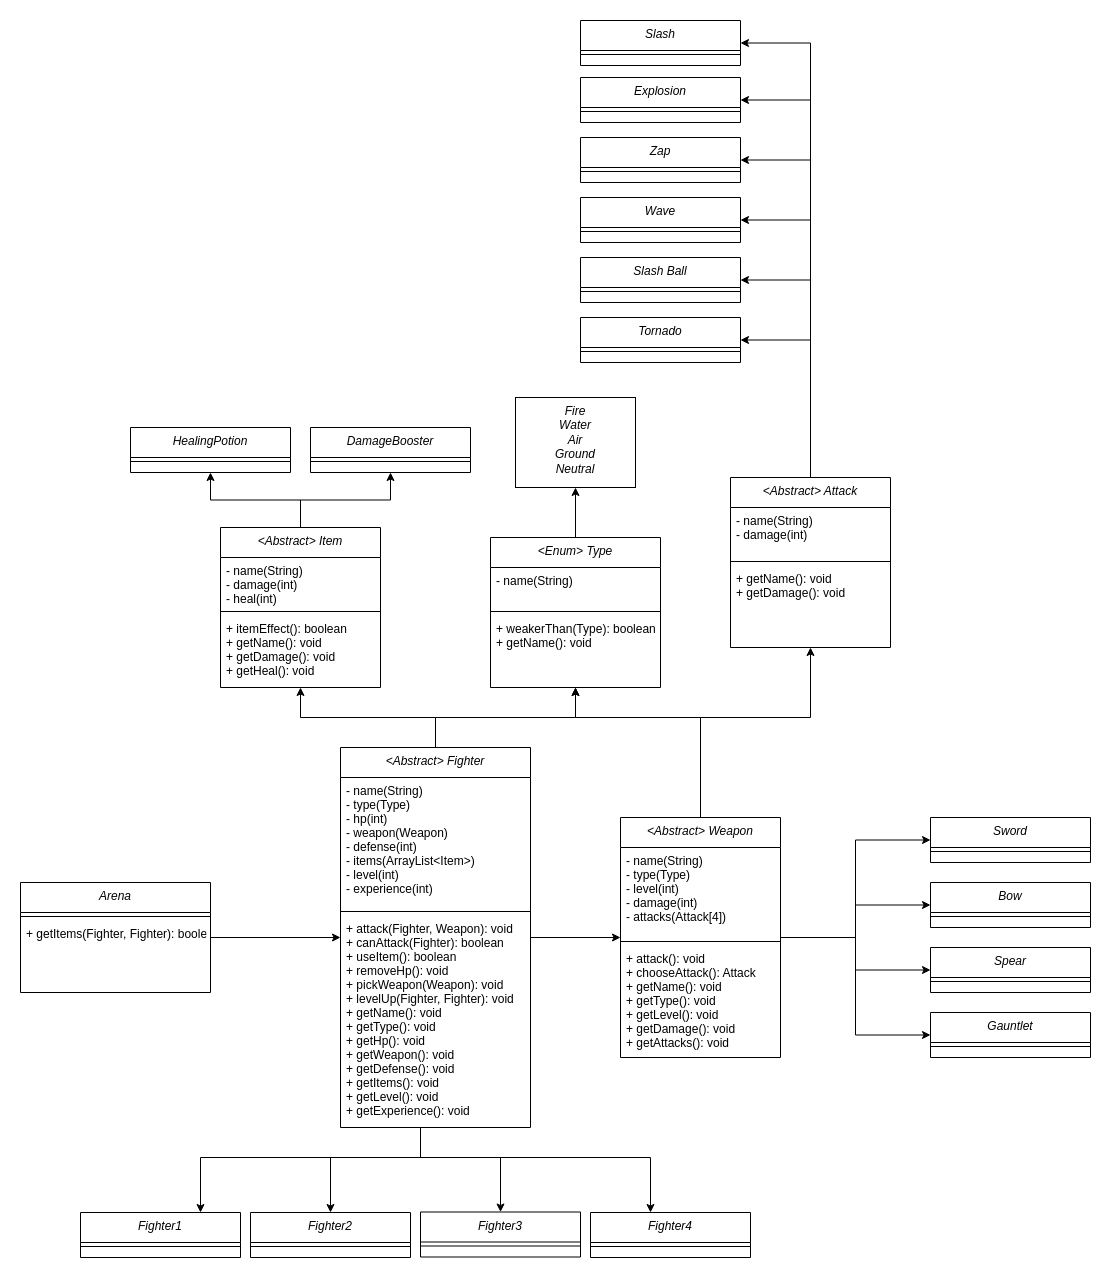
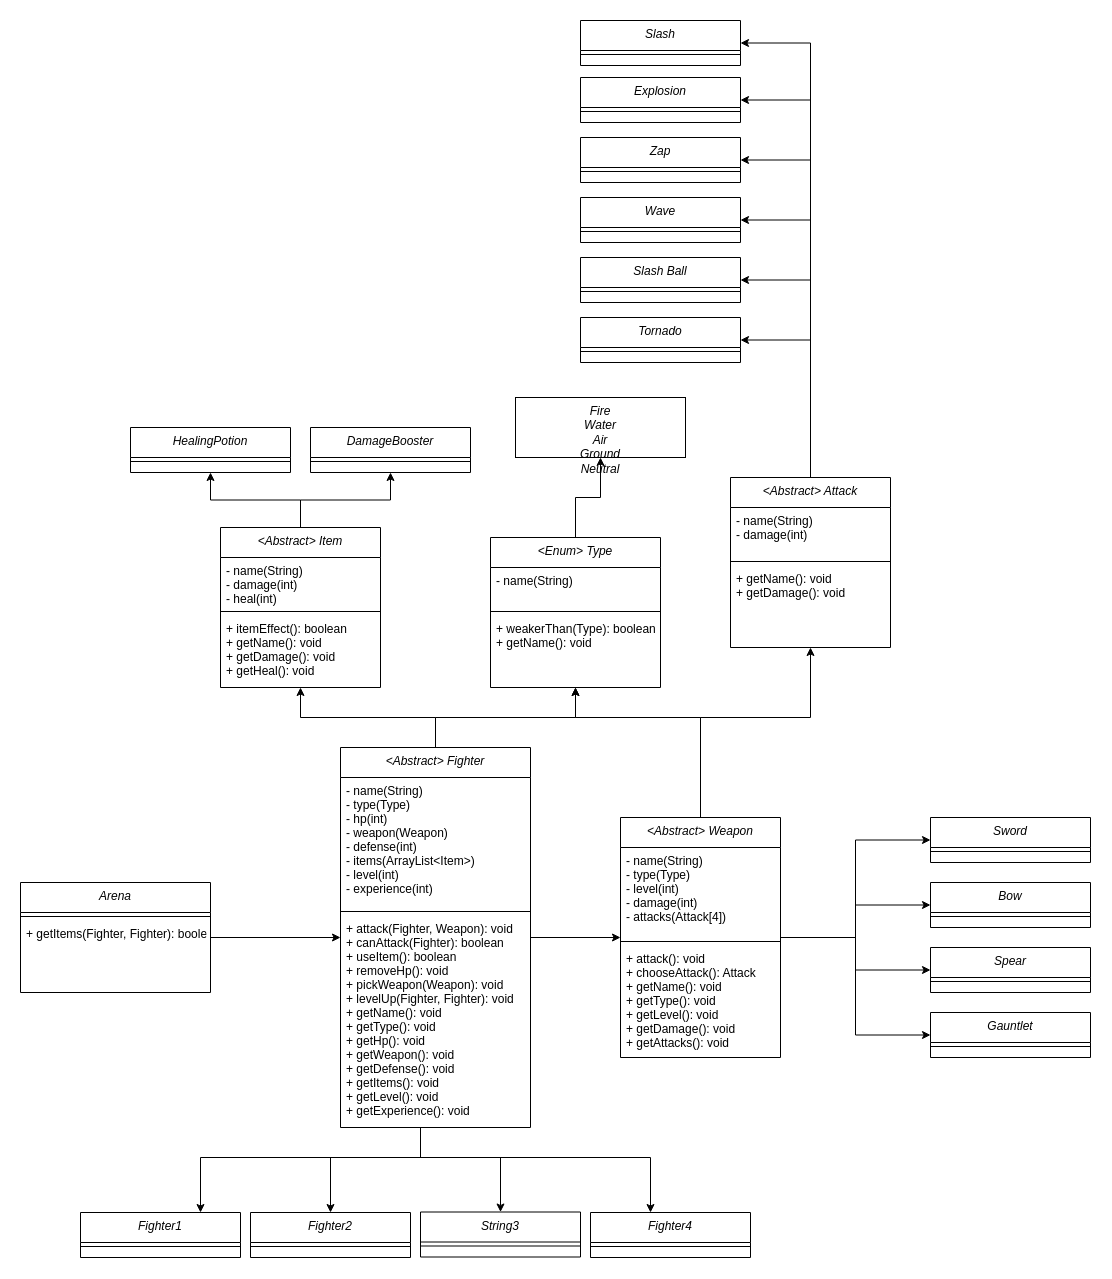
node "Fire Water Air Ground Neutral": size 120x90 -> 170x60
node "Fighter3": label "Fighter3" -> "String3"
